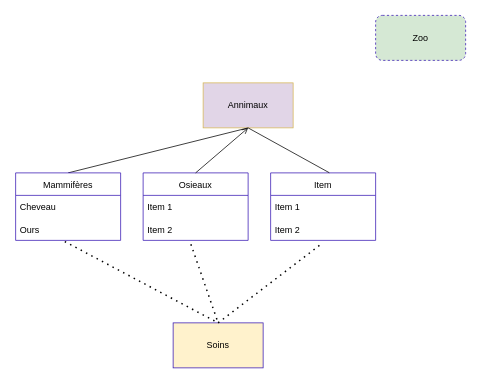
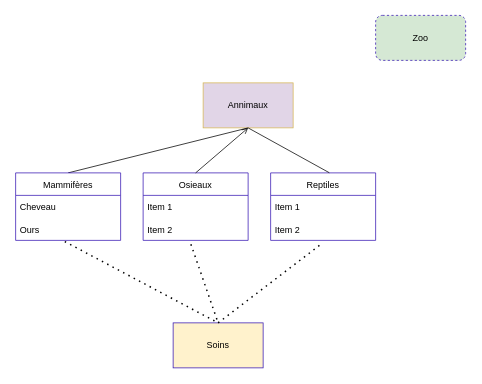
node "Item": label "Item" -> "Reptiles"
